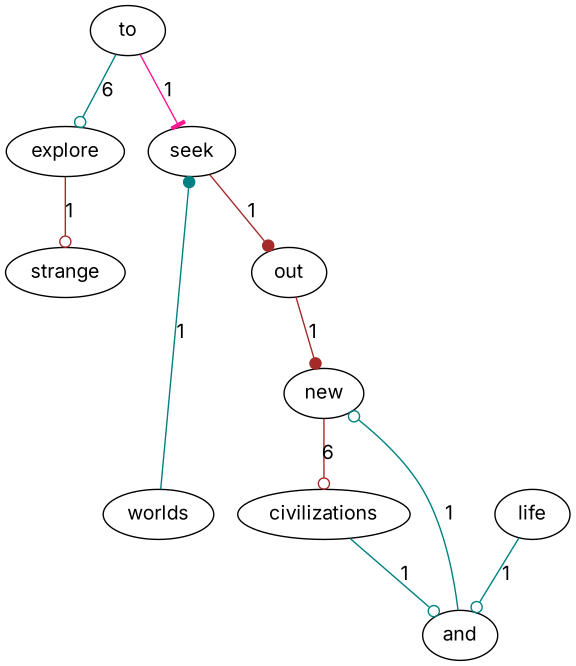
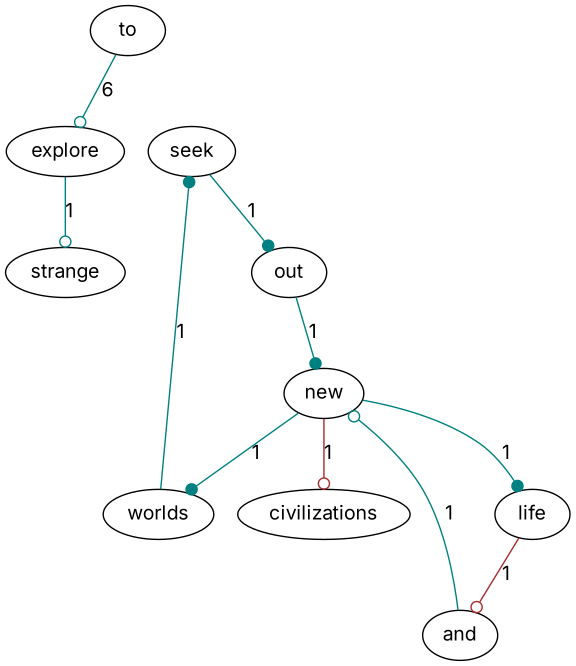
edge "to" -> "seek": removed, label "1"
edge "explore" -> "strange": color brown -> teal
edge "seek" -> "out": color brown -> teal
edge "out" -> "new": color brown -> teal
edge "new" -> "life": added, label "1"
edge "new" -> "worlds": added, label "1"
edge "new" -> "civilizations": label "6" -> "1"
edge "life" -> "and": color teal -> brown
edge "civilizations" -> "and": removed, label "1"
